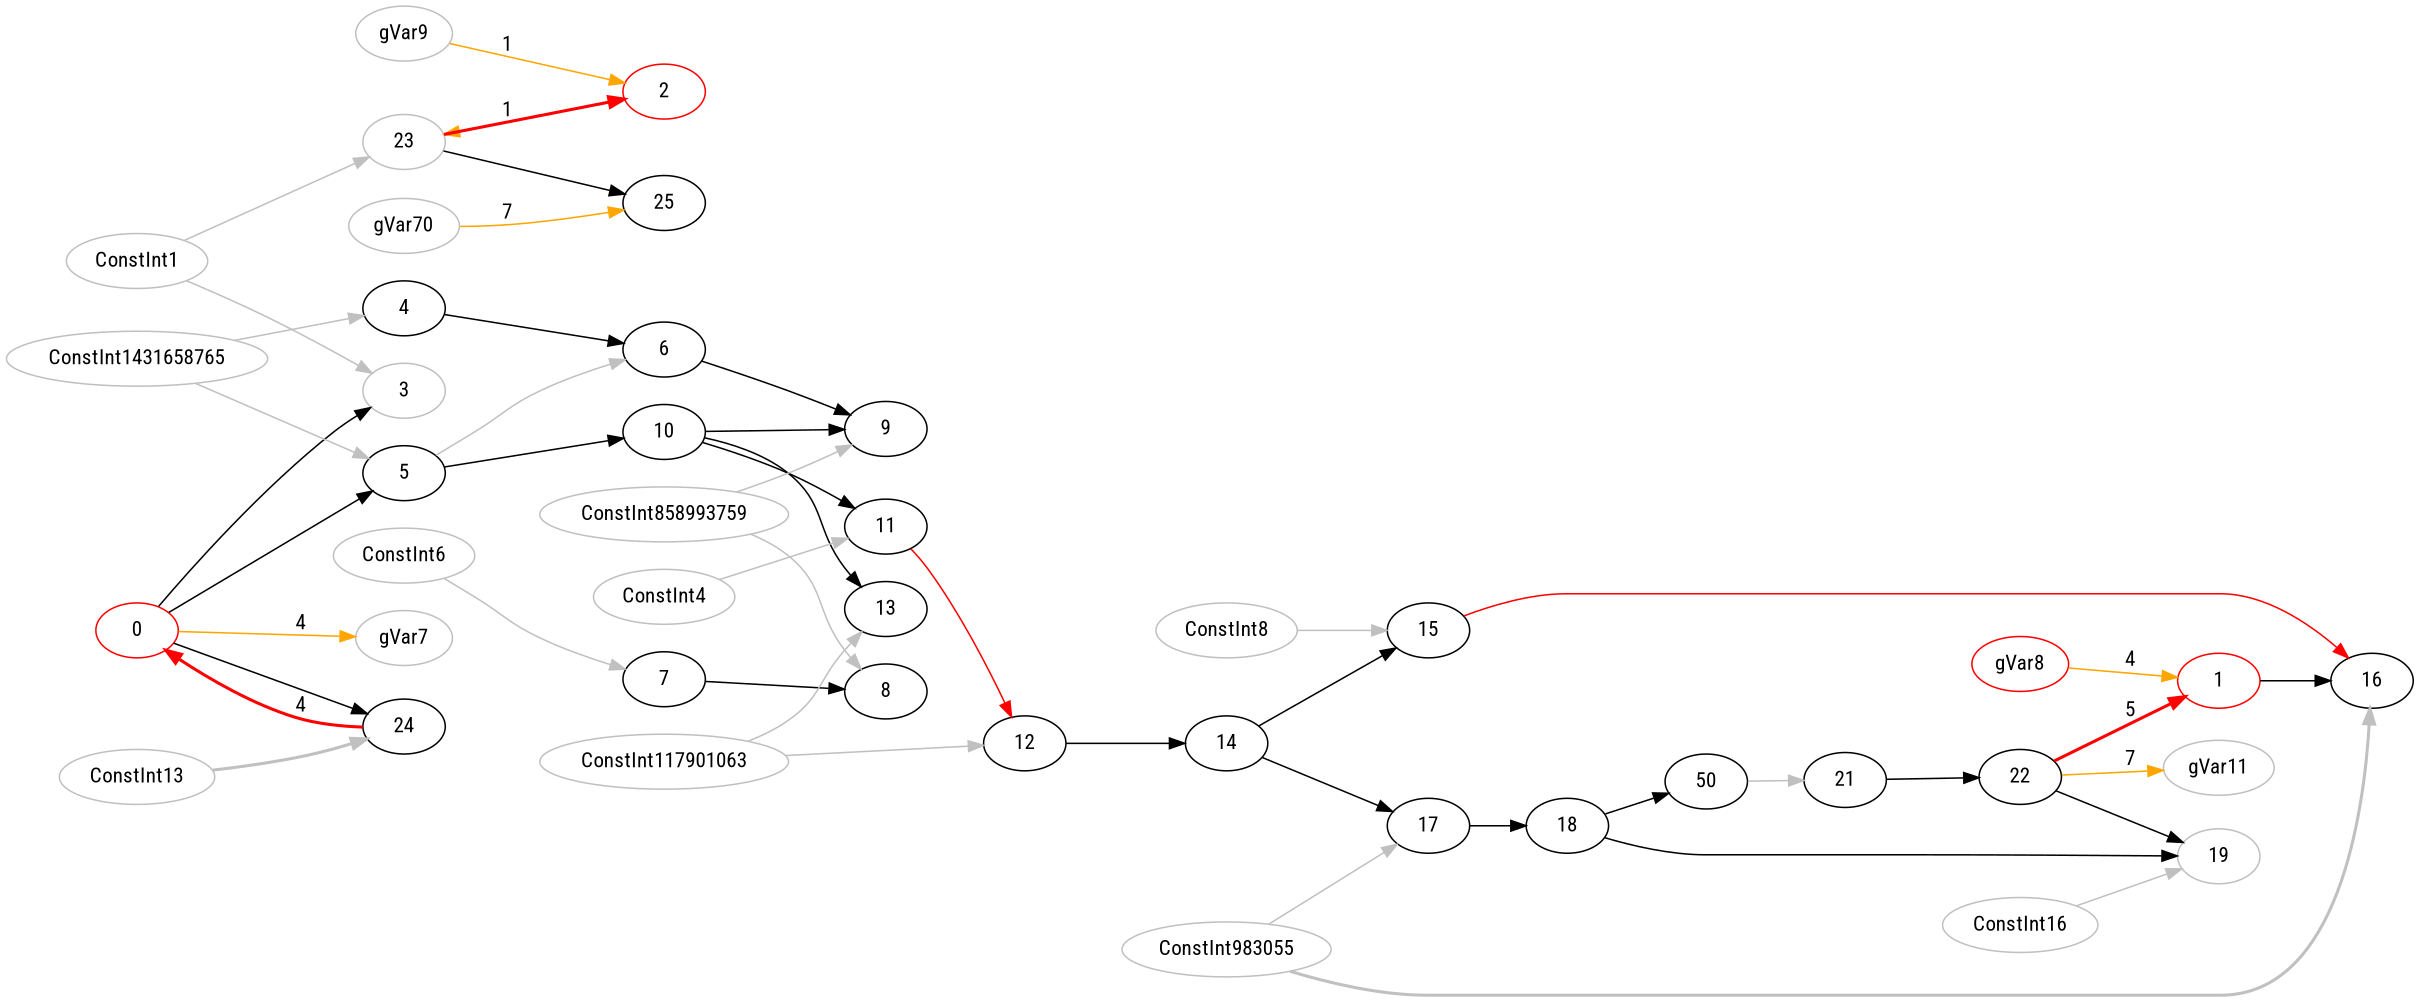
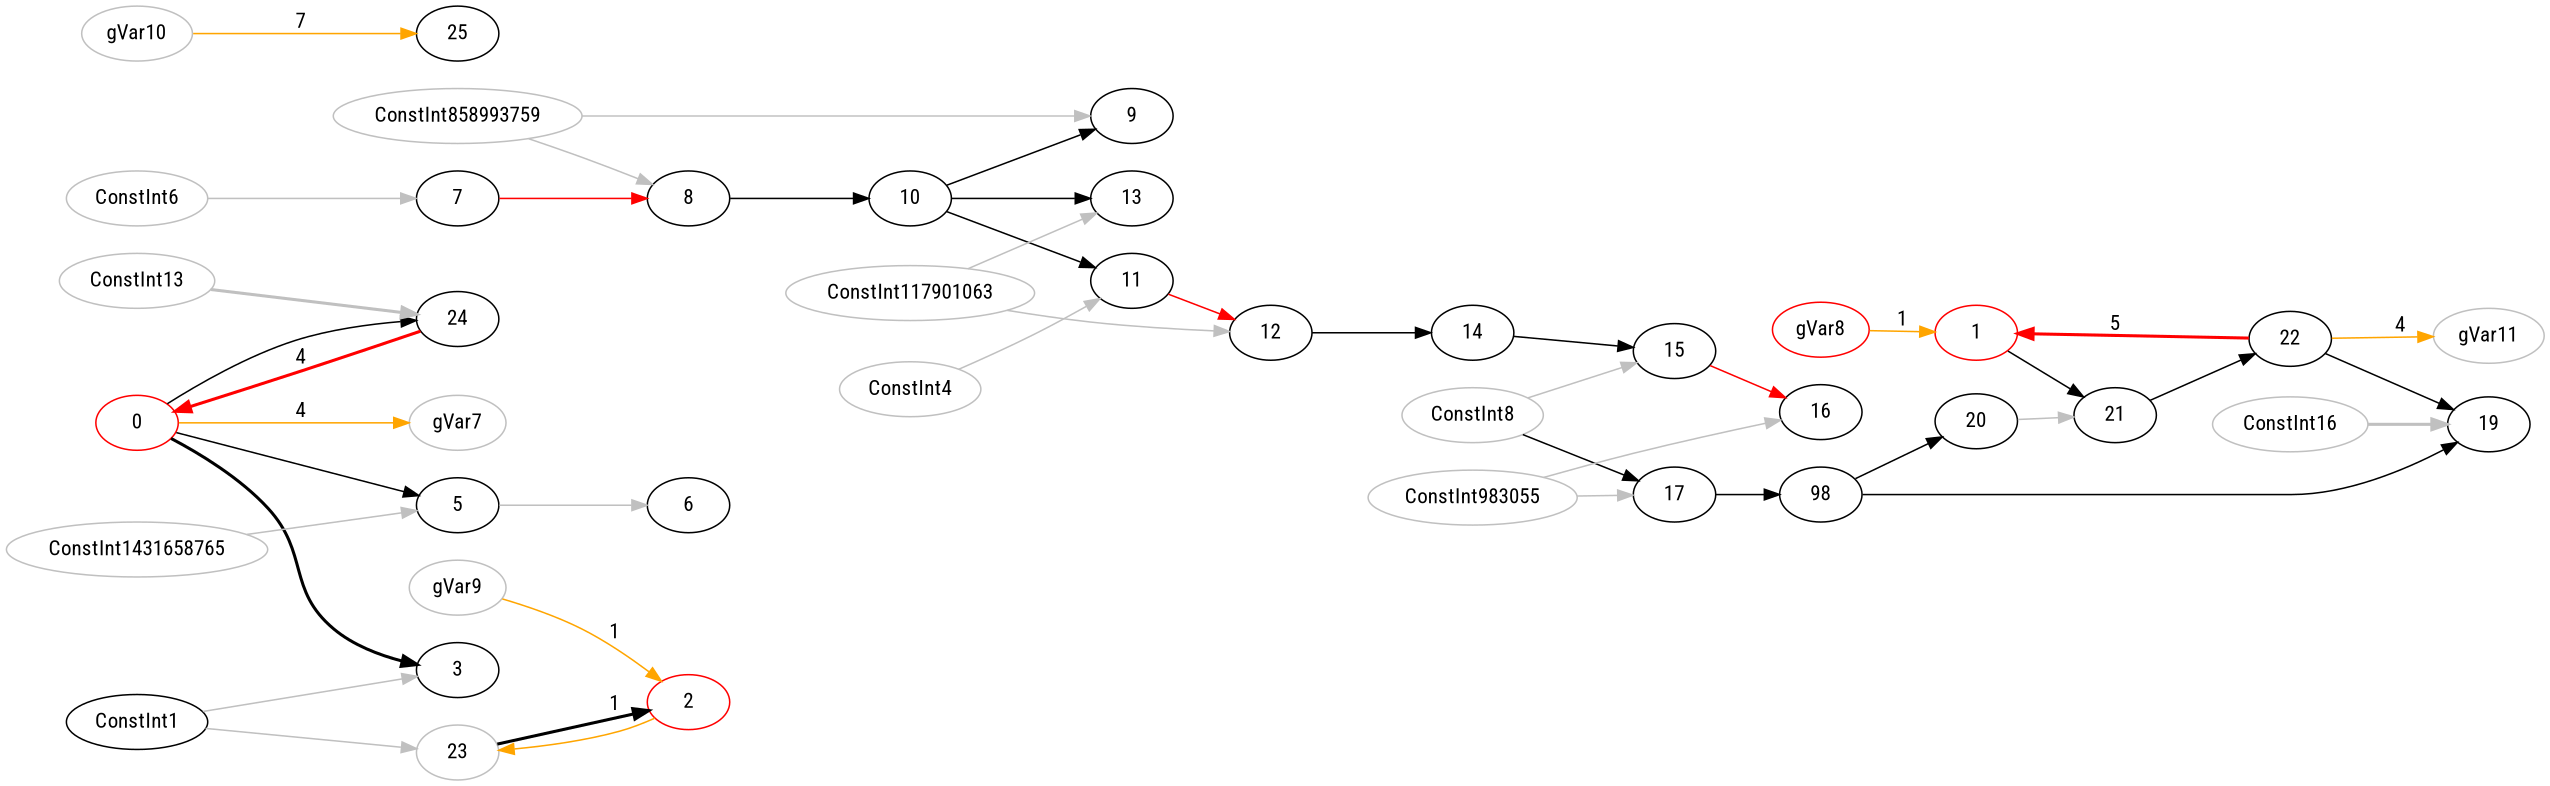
edge "23" -> "2": color red -> black
edge "23" -> "25": removed
node "gVar70": label "gVar70" -> "gVar10"
node "ConstInt1": color gray -> black
node "4": removed
edge "6" -> "9": removed
node "3": color gray -> black
edge "5" -> "10": now "8" -> "10"
edge "0" -> "3": style solid -> bold
edge "gVar8" -> "1": label "4" -> "1"
edge "1" -> "16": now "1" -> "21"
edge "7" -> "8": color black -> red
edge "22" -> "gVar11": label "7" -> "4"
edge "14" -> "17": now "ConstInt8" -> "17"
node "50": label "50" -> "20"
node "18": label "18" -> "98"
node "19": color gray -> black
edge "ConstInt16" -> "19": style solid -> bold
edge "ConstInt983055" -> "16": style bold -> solid
